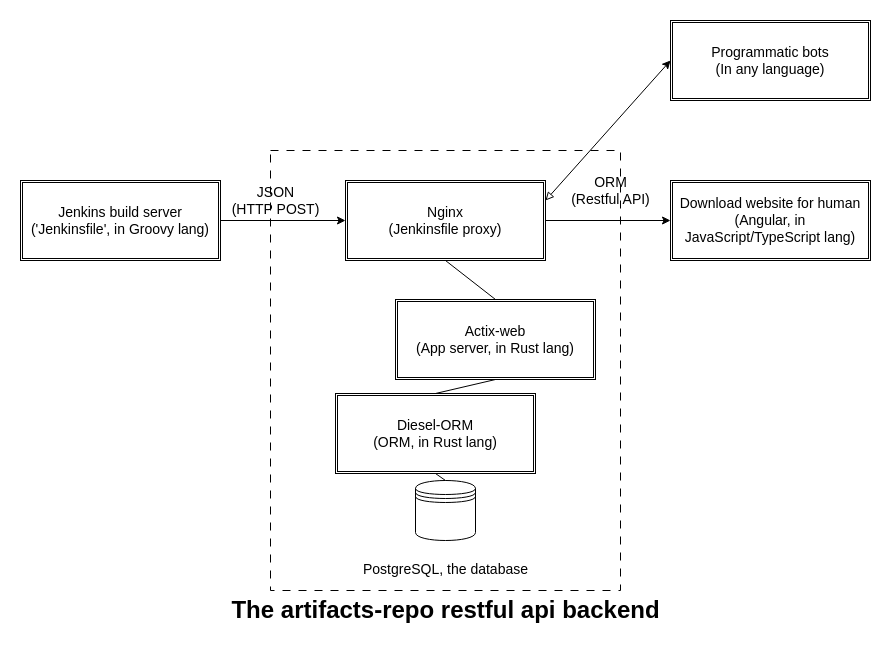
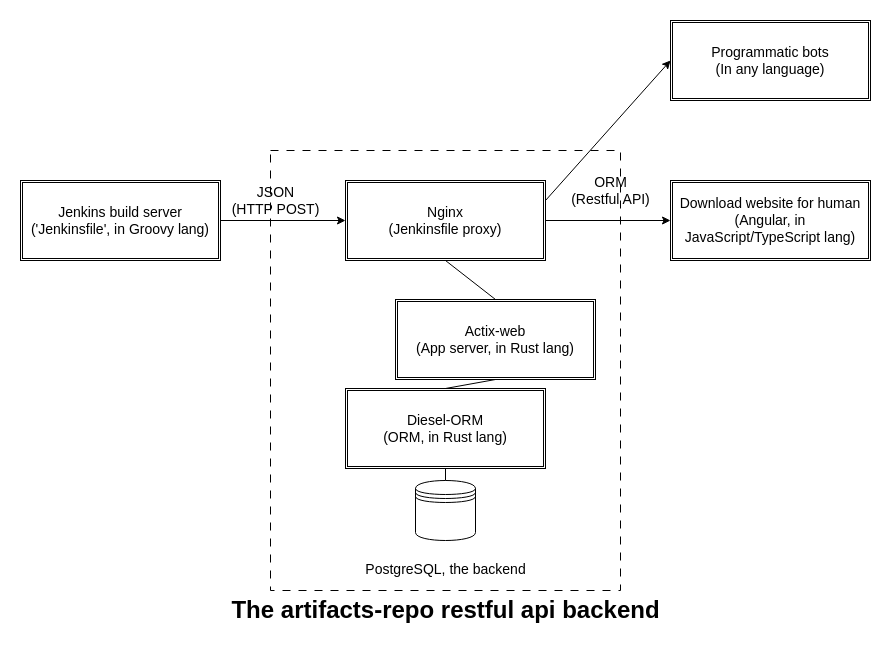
edge "Programmatic bots (In any language)" -- "Nginx (Jenkinsfile proxy)": arrowhead block -> none
node "Diesel-ORM (ORM, in Rust lang)": moved (436, 434) -> (446, 429)
node "PostgreSQL, the database": label "PostgreSQL, the database" -> "PostgreSQL, the backend"
